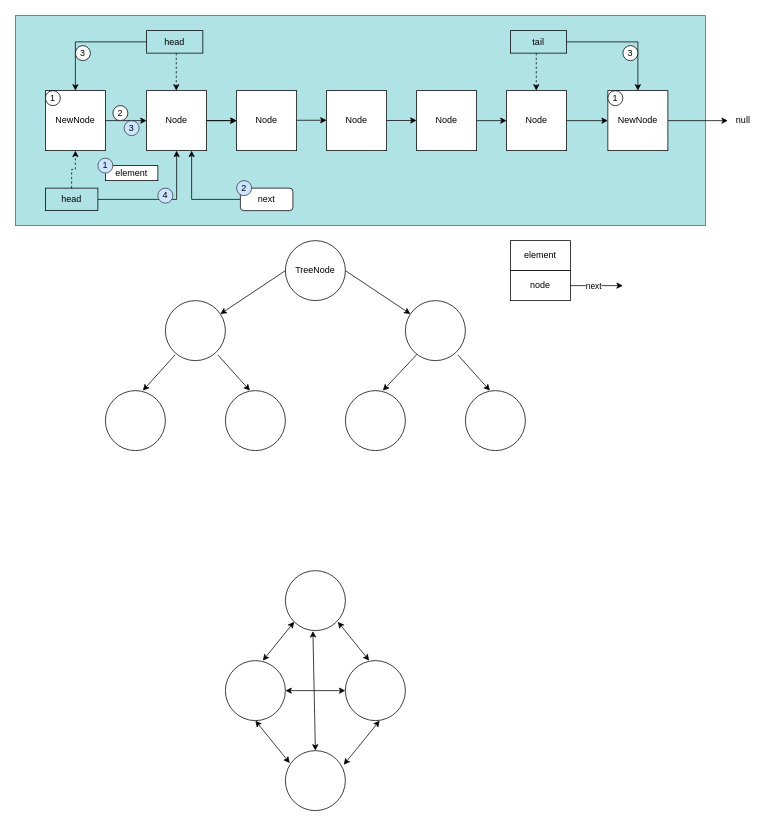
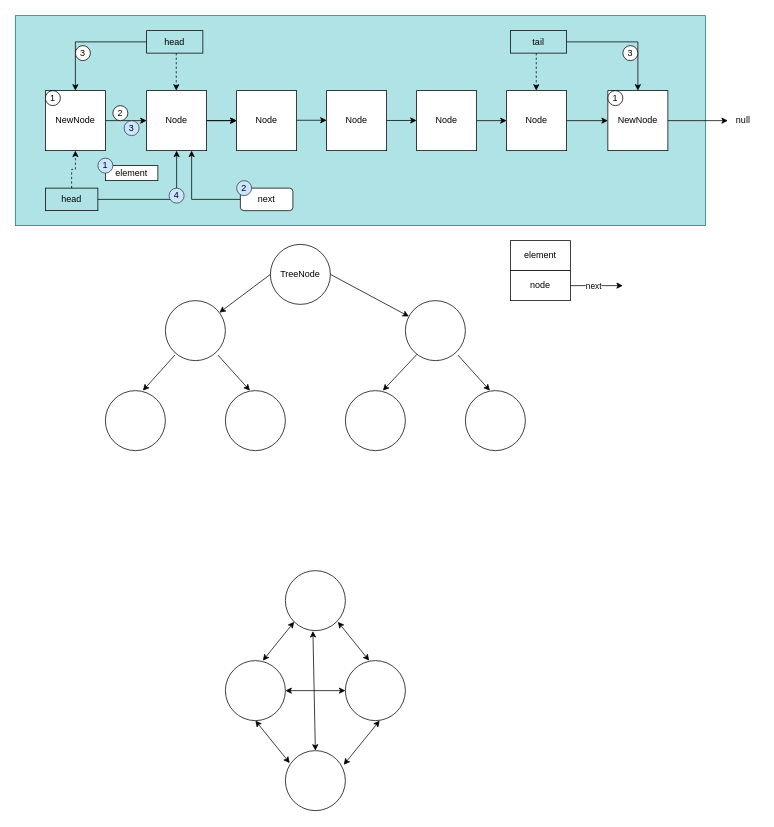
node "4": moved (165, 195) -> (177, 195)
node "TreeNode": moved (315, 270) -> (300, 274)
